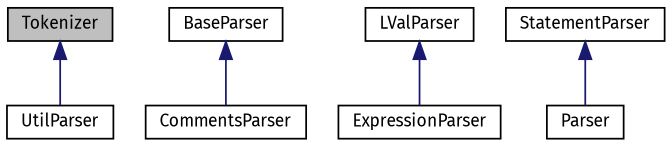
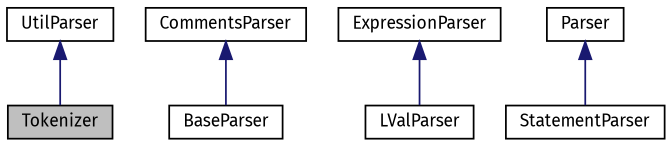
edge "UtilParser" -> "Tokenizer": reversed
edge "CommentsParser" -> "BaseParser": reversed
edge "ExpressionParser" -> "LValParser": reversed
edge "Parser" -> "StatementParser": reversed
